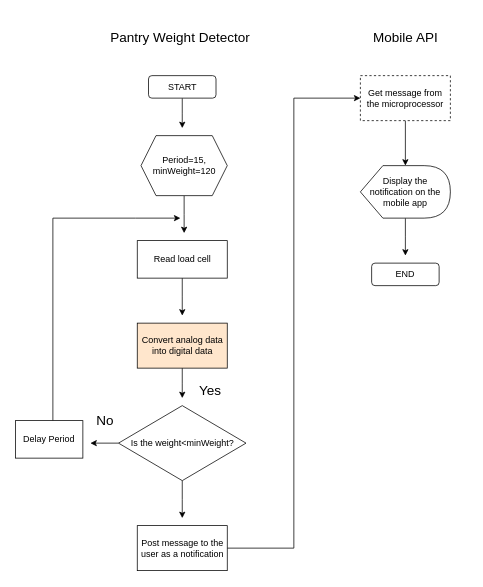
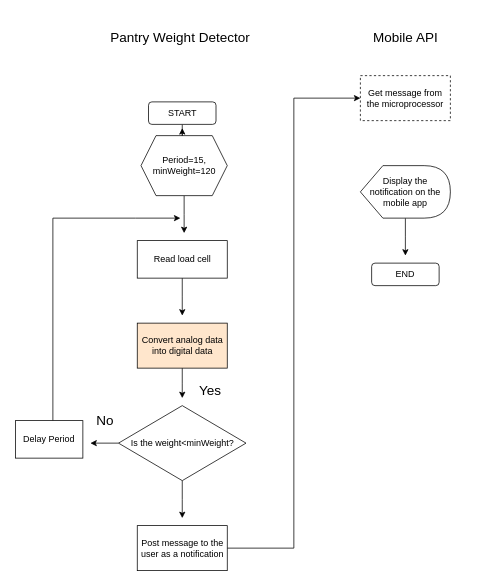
node "START": moved (182, 87) -> (182, 113)
edge "Get message from the microprocessor" -> "Display the notification on the mobile app": removed
